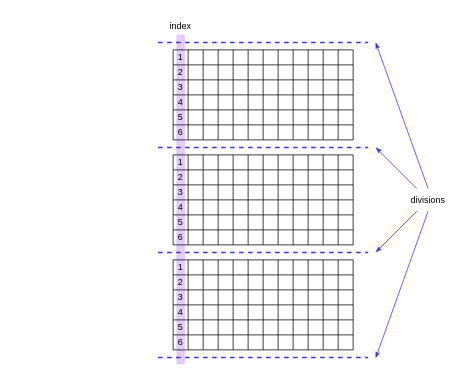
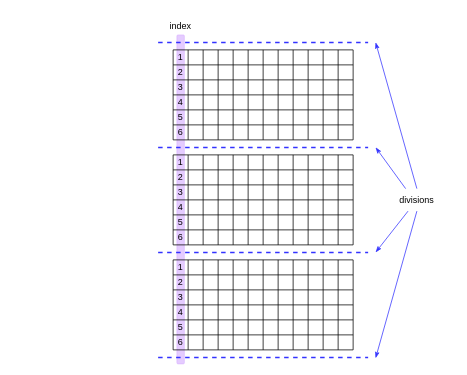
node "divisions": moved (428, 200) -> (417, 200)
